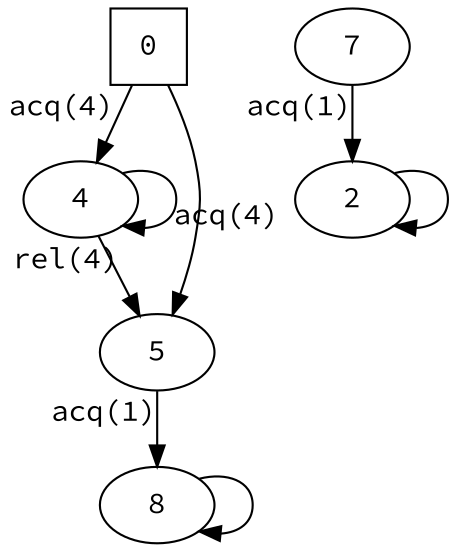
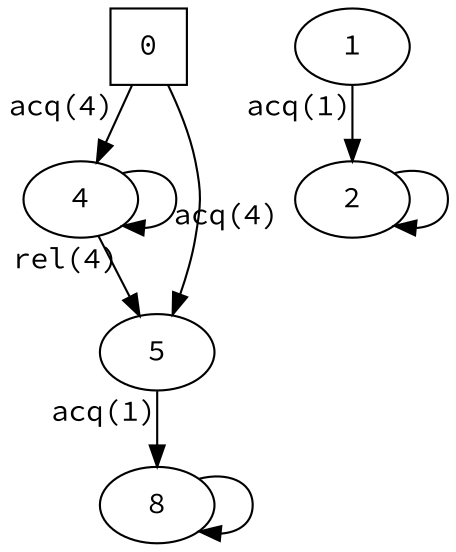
node "7": label "7" -> "1"
